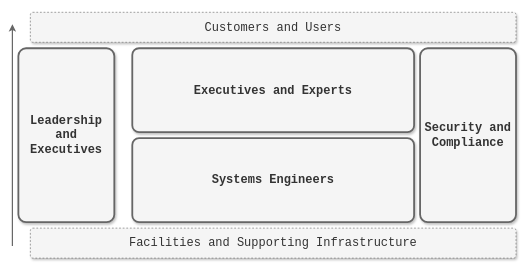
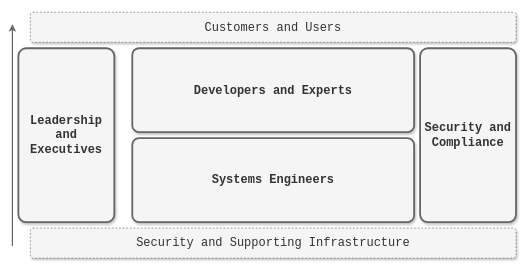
node "Executives and Experts": label "Executives and Experts" -> "Developers and Experts"
node "Facilities and Supporting Infrastructure": label "Facilities and Supporting Infrastructure" -> "Security and Supporting Infrastructure"
